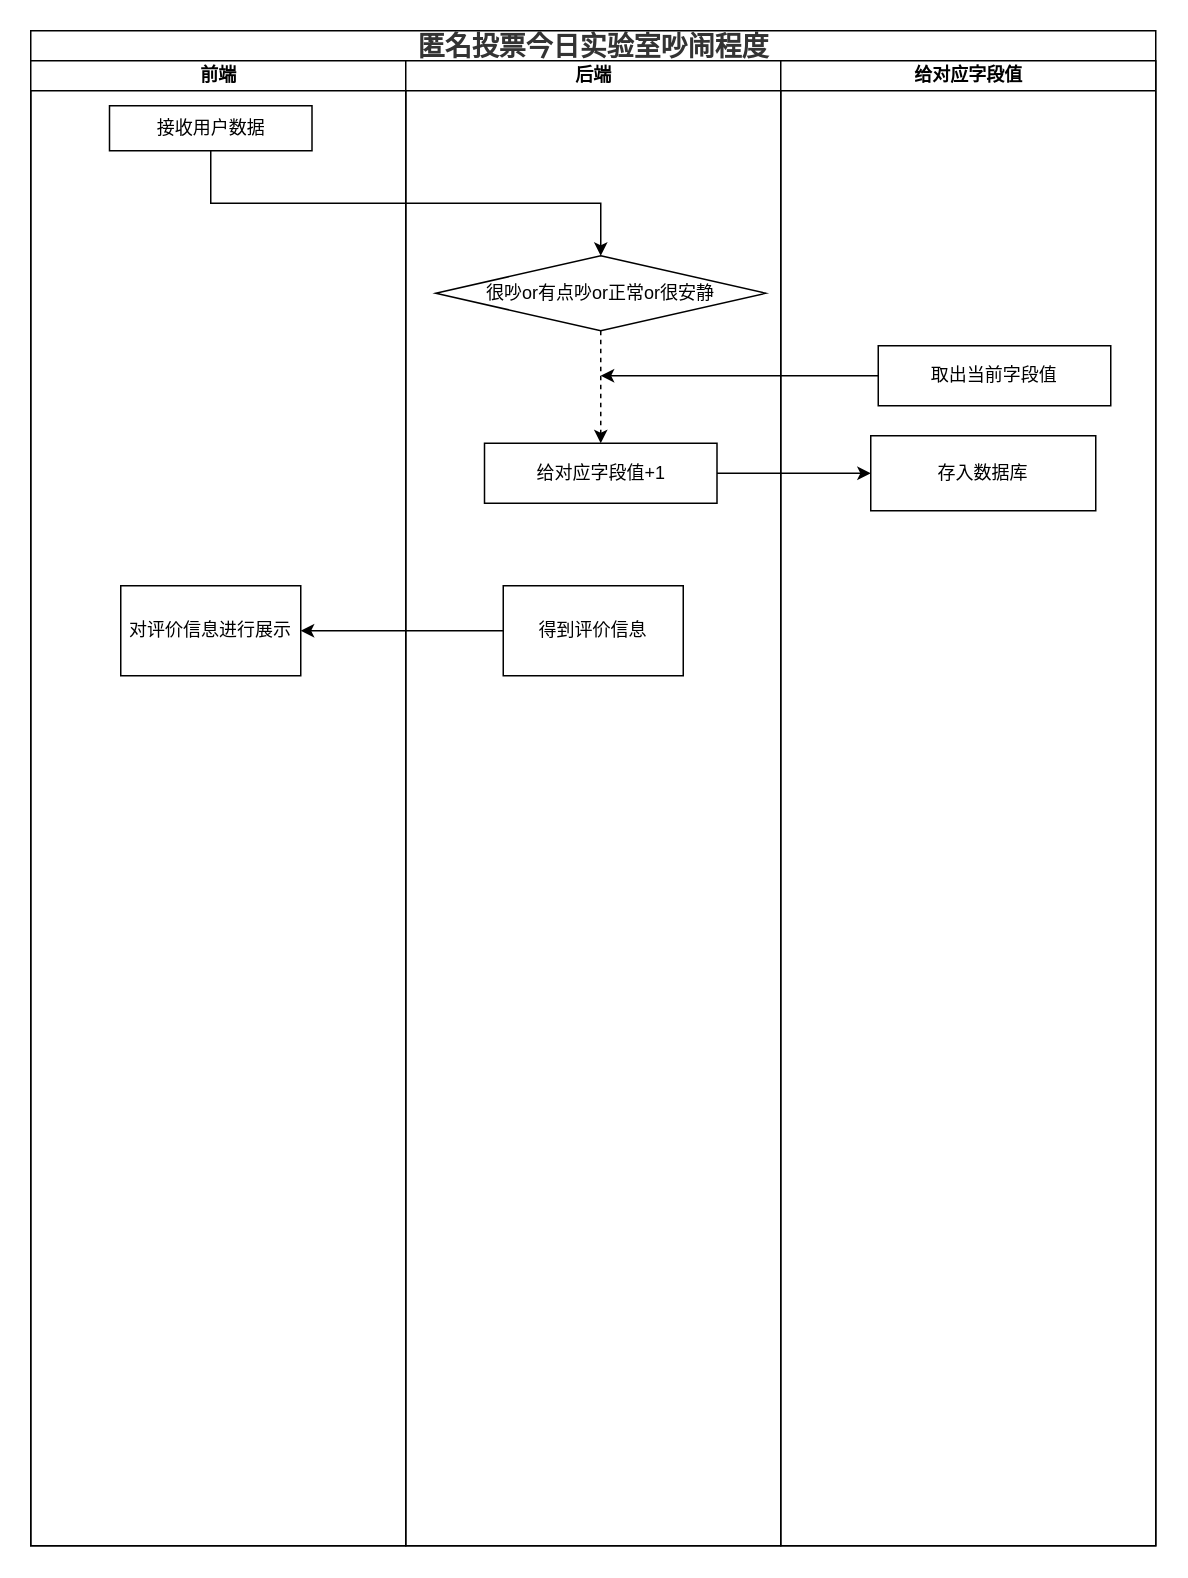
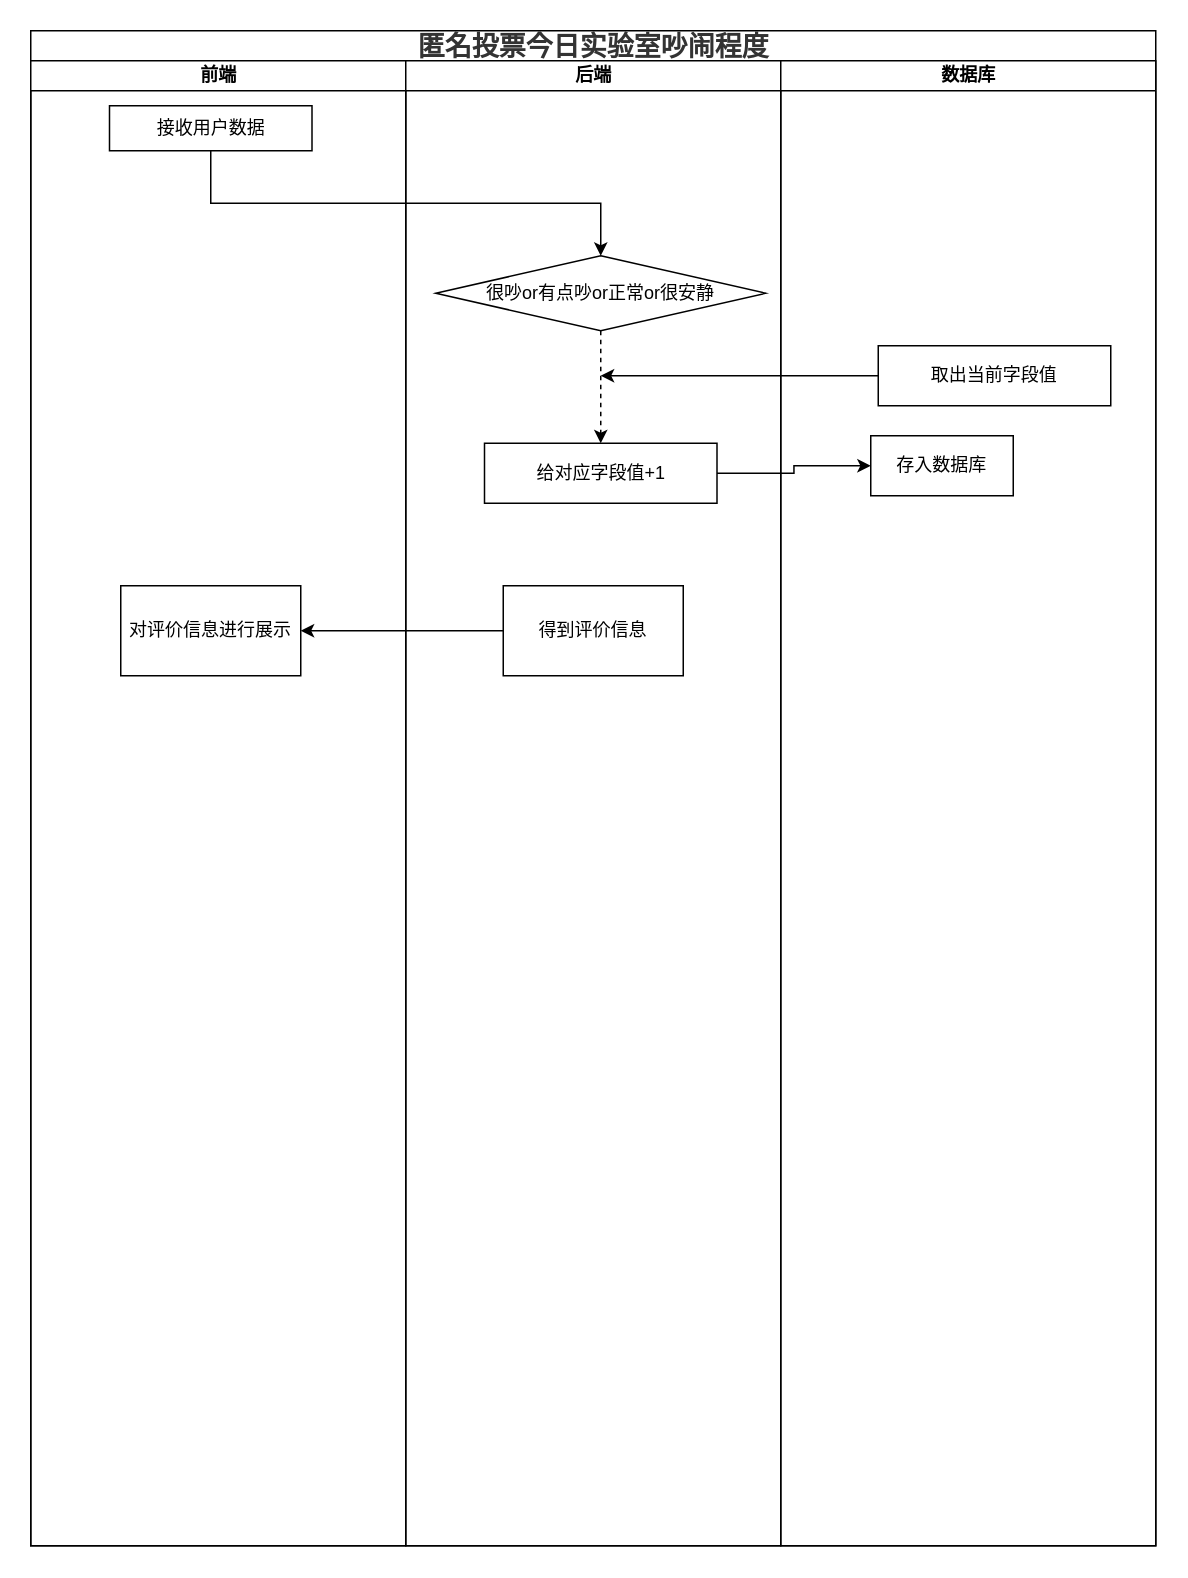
node "给对应字段值": label "给对应字段值" -> "数据库"
node "存入数据库": size 225x75 -> 143x60
